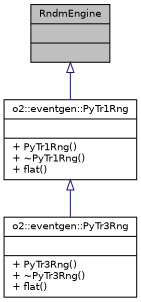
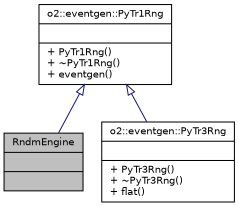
edge "o2::eventgen::PyTr1Rng" -> "RndmEngine": reversed
node "o2::eventgen::PyTr1Rng": text "+ flat()" -> "+ eventgen()"
